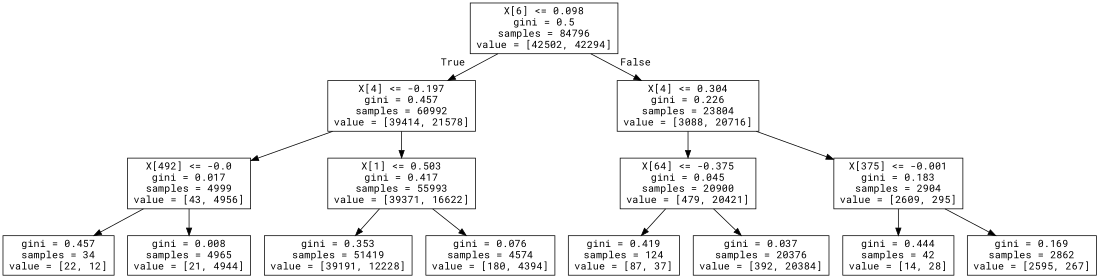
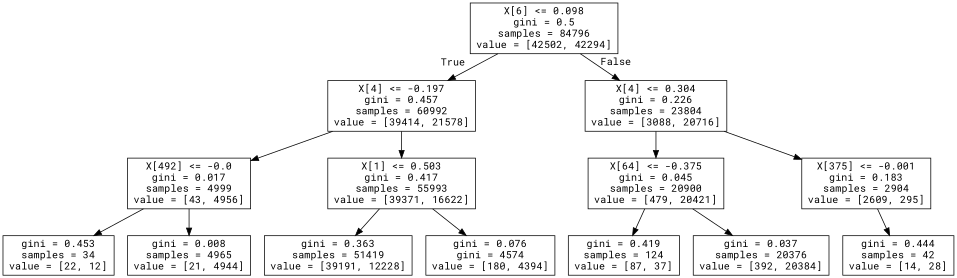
node "gini = 0.457 samples = 34 value = [22, 12]": label "gini = 0.457 samples = 34 value = [22, 12]" -> "gini = 0.453 samples = 34 value = [22, 12]"
node "gini = 0.353 samples = 51419 value = [39191, 12228]": label "gini = 0.353 samples = 51419 value = [39191, 12228]" -> "gini = 0.363 samples = 51419 value = [39191, 12228]"
node "gini = 0.076 samples = 4574 value = [180, 4394]": label "gini = 0.076 samples = 4574 value = [180, 4394]" -> "gini = 0.076 gini = 4574 value = [180, 4394]"
node "gini = 0.169 samples = 2862 value = [2595, 267]": removed
